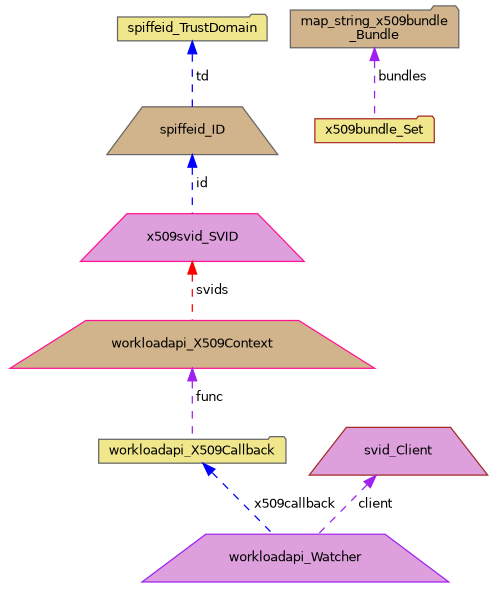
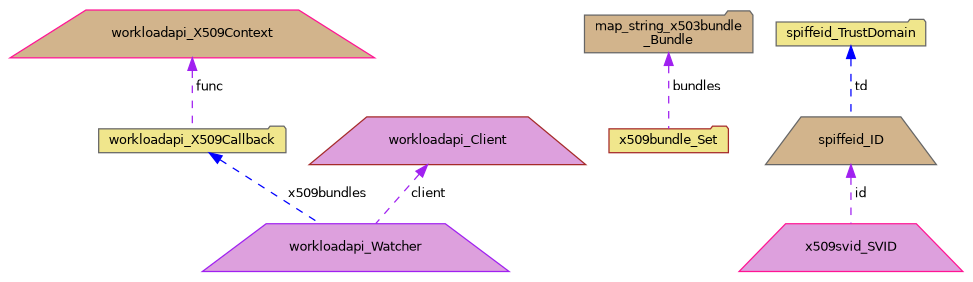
node "map_string_x509bundle _Bundle": label "map_string_x509bundle _Bundle" -> "map_string_x503bundle _Bundle"
edge "x509svid_SVID" -> "spiffeid_ID": color blue -> purple
edge "workloadapi_X509Context" -> "x509svid_SVID": removed, label "svids"
node "svid_Client": label "svid_Client" -> "workloadapi_Client"
edge "workloadapi_Watcher" -> "workloadapi_X509Callback": label " x509callback" -> " x509bundles"
